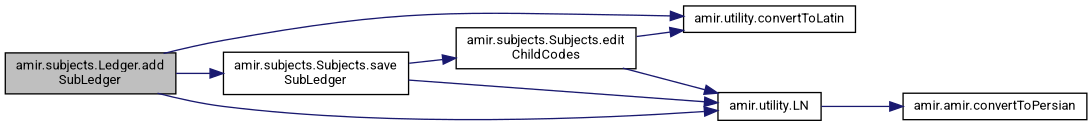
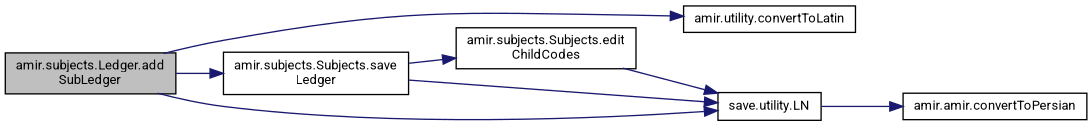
edge "amir.subjects.Subjects.edit ChildCodes" -> "amir.utility.convertToLatin": removed
node "amir.subjects.Subjects.save SubLedger": label "amir.subjects.Subjects.save SubLedger" -> "amir.subjects.Subjects.save Ledger"
node "amir.utility.LN": label "amir.utility.LN" -> "save.utility.LN"
